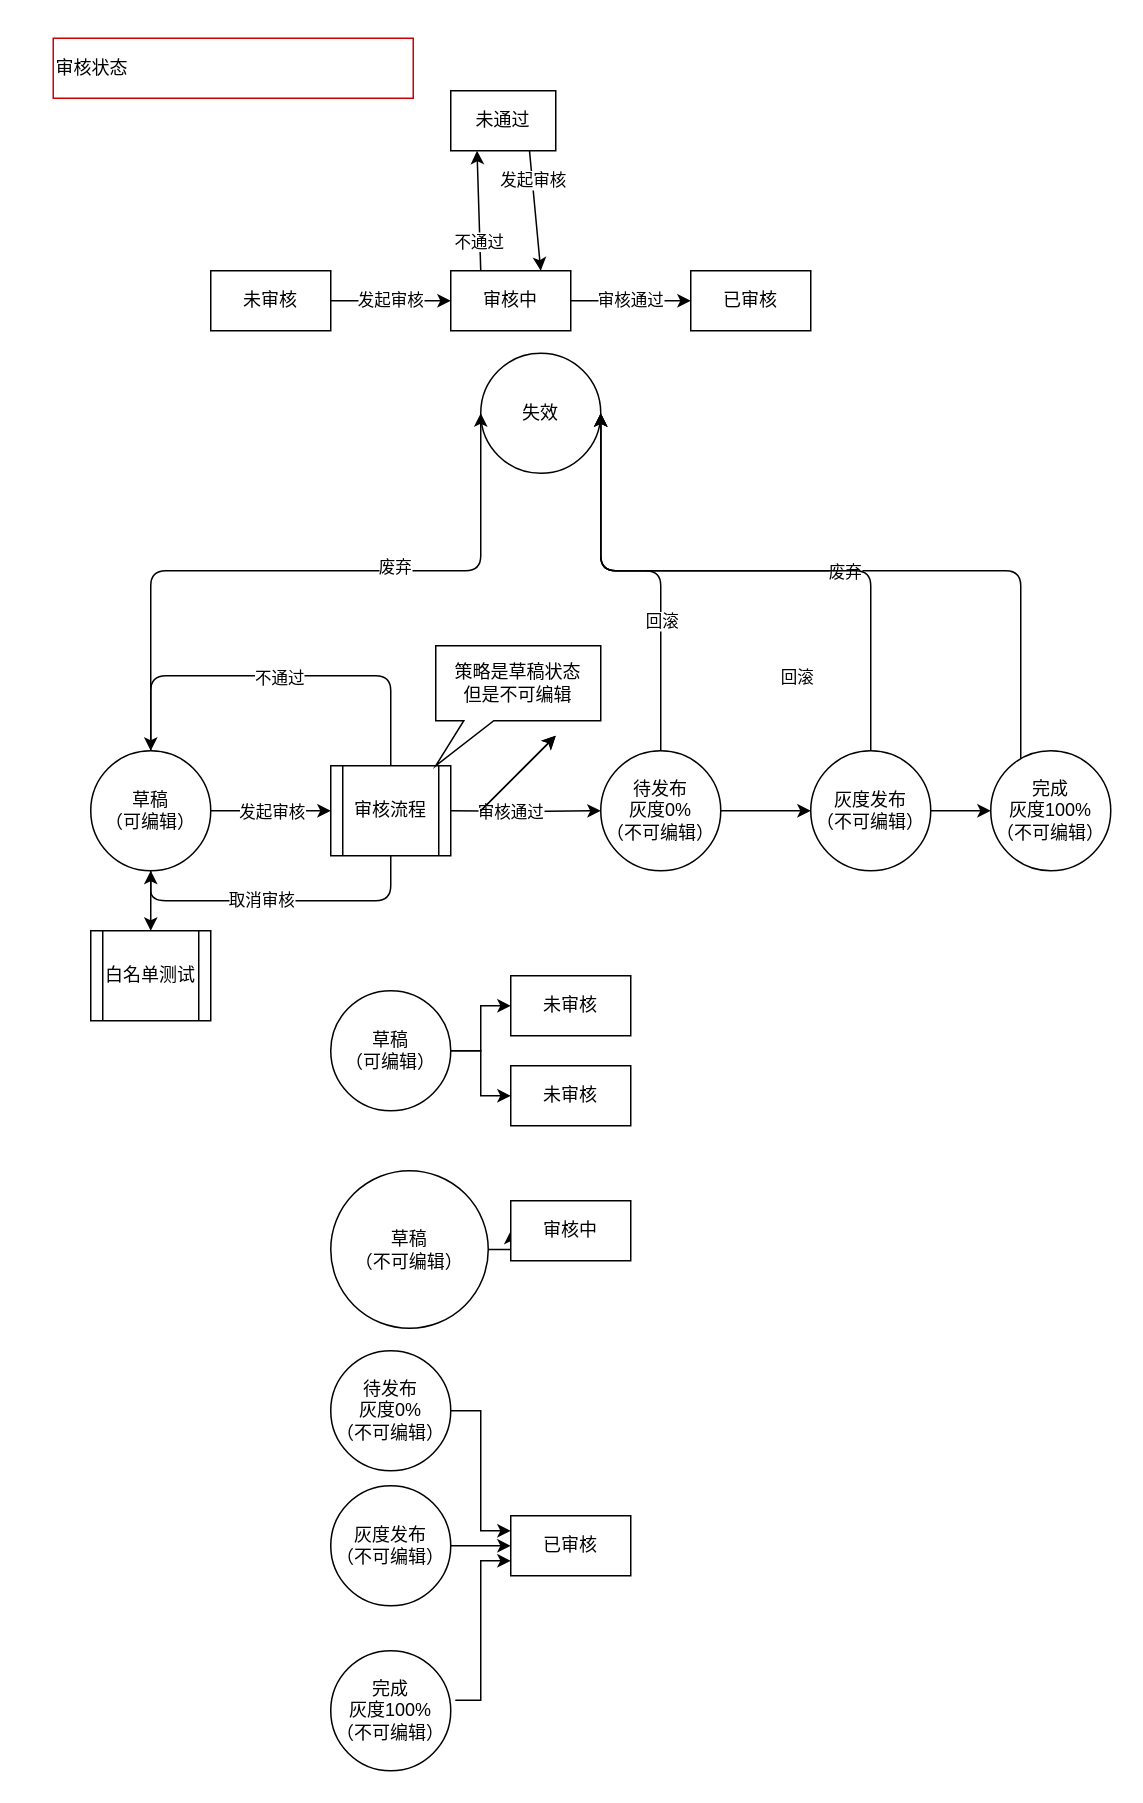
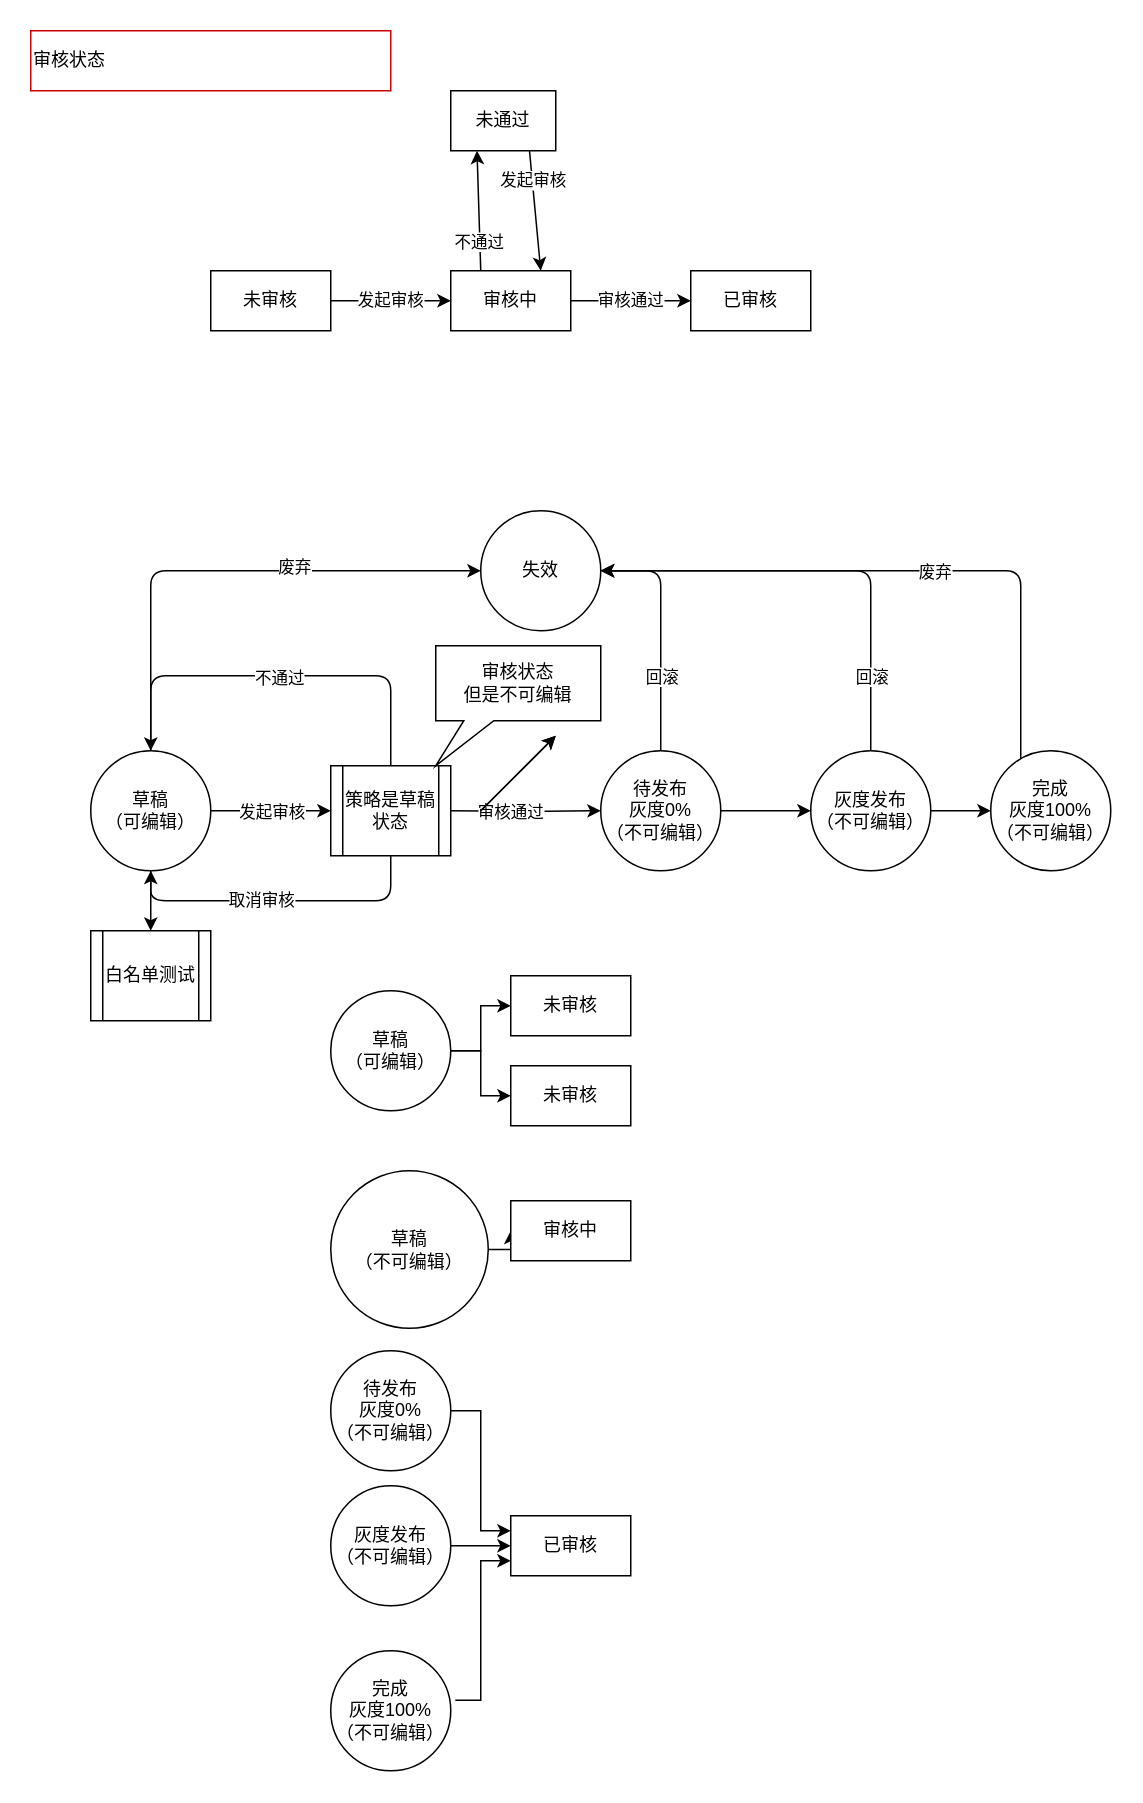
node "审核状态": moved (233, 68) -> (211, 61)
node "失效": moved (541, 413) -> (541, 571)
node "策略是草稿状态 但是不可编辑": label "策略是草稿状态 但是不可编辑" -> "审核状态 但是不可编辑"
node "审核流程": label "审核流程" -> "策略是草稿状态"
